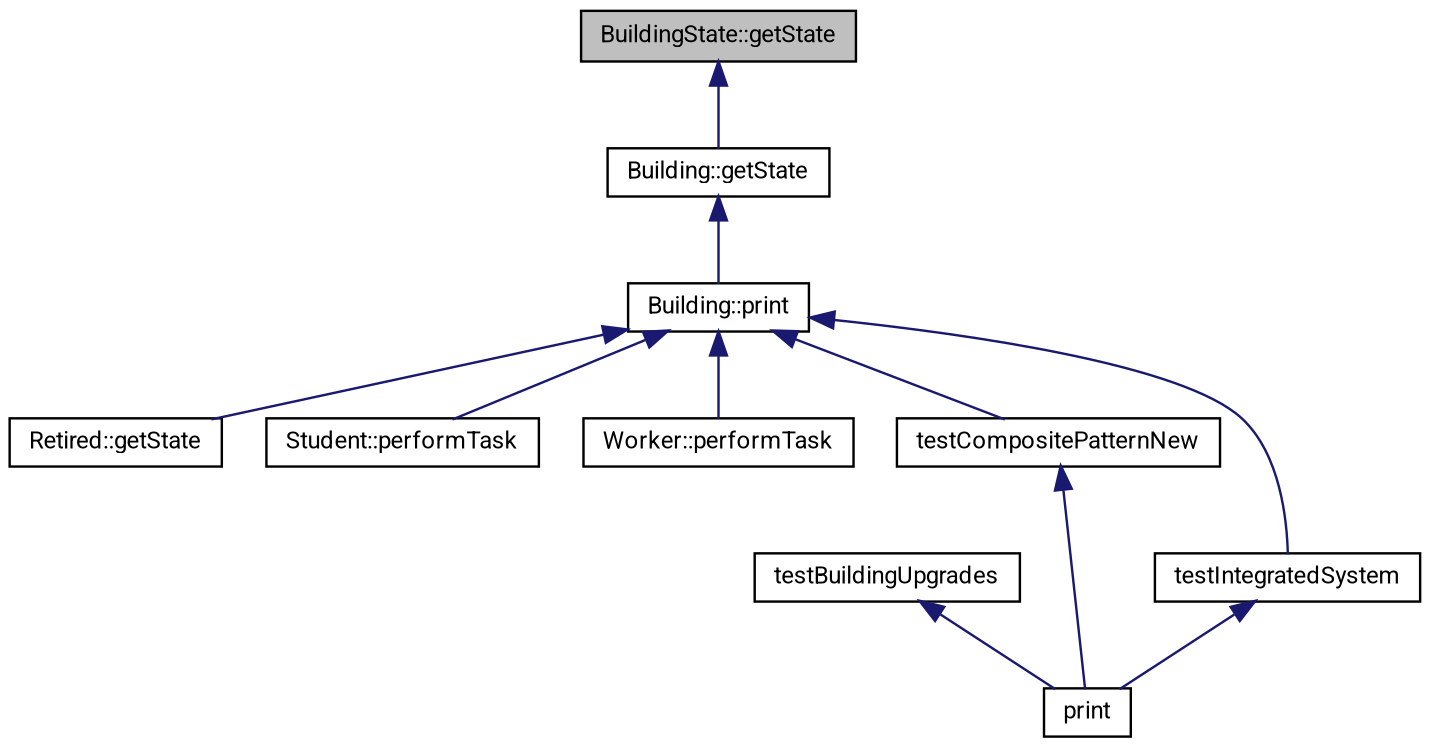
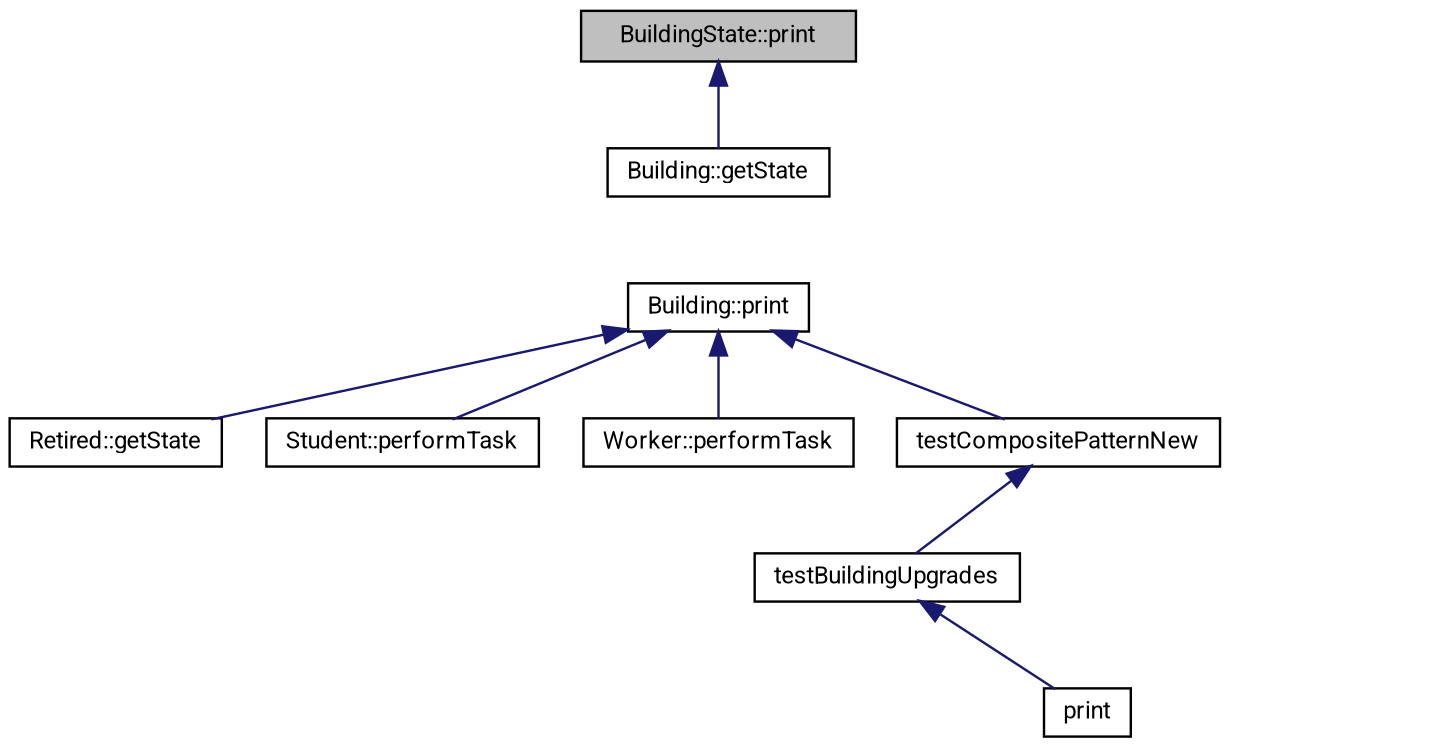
node "BuildingState::getState": label "BuildingState::getState" -> "BuildingState::print"
edge "Building::print" -> "Building::getState": removed
node "testIntegratedSystem": removed
edge "print" -> "testCompositePatternNew": now "testBuildingUpgrades" -> "testCompositePatternNew"
